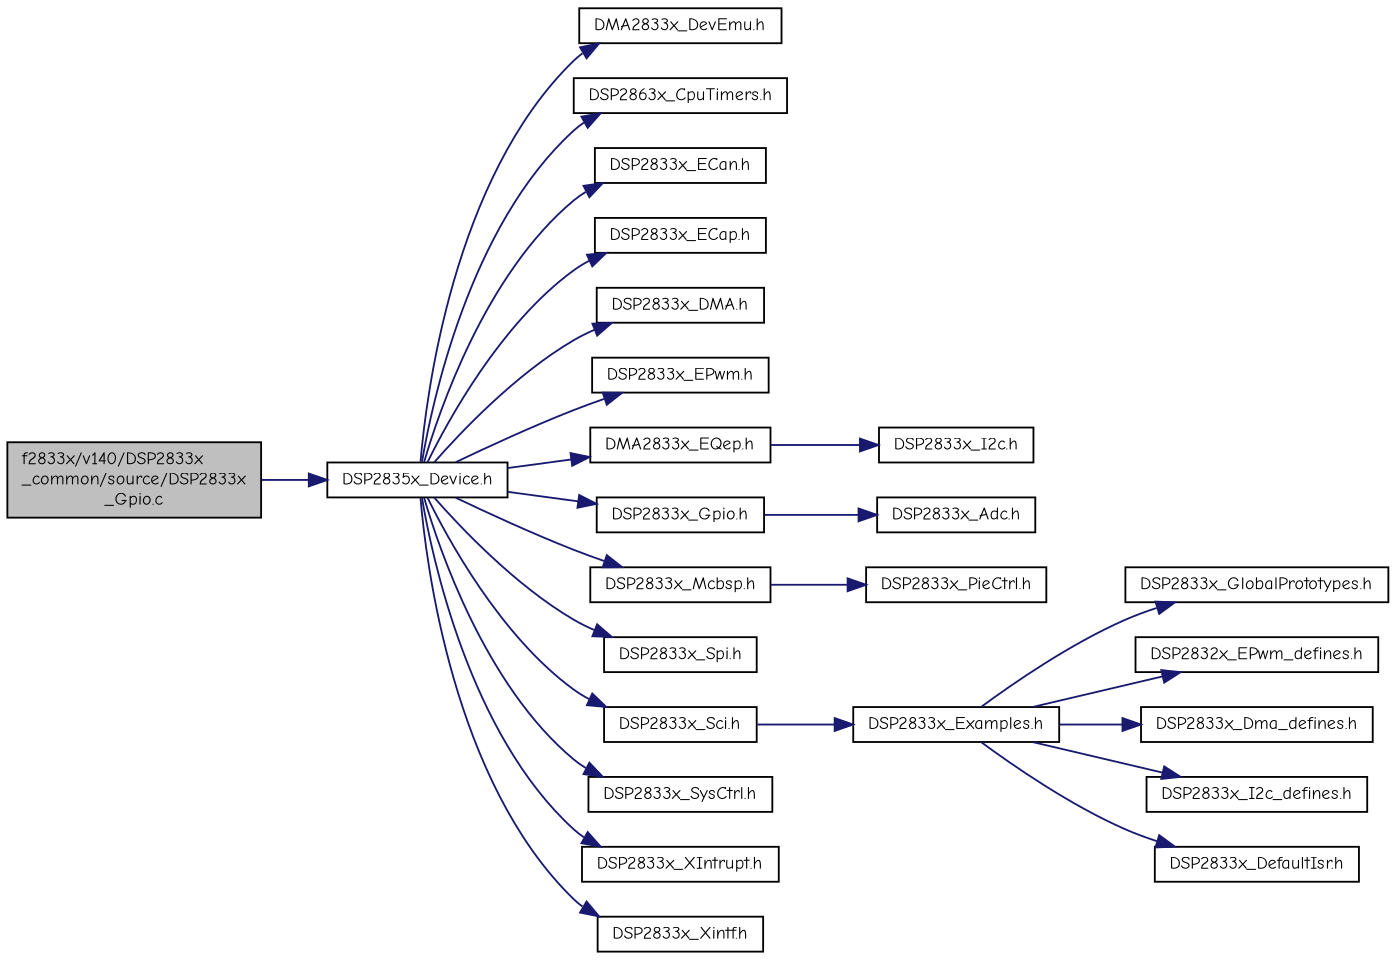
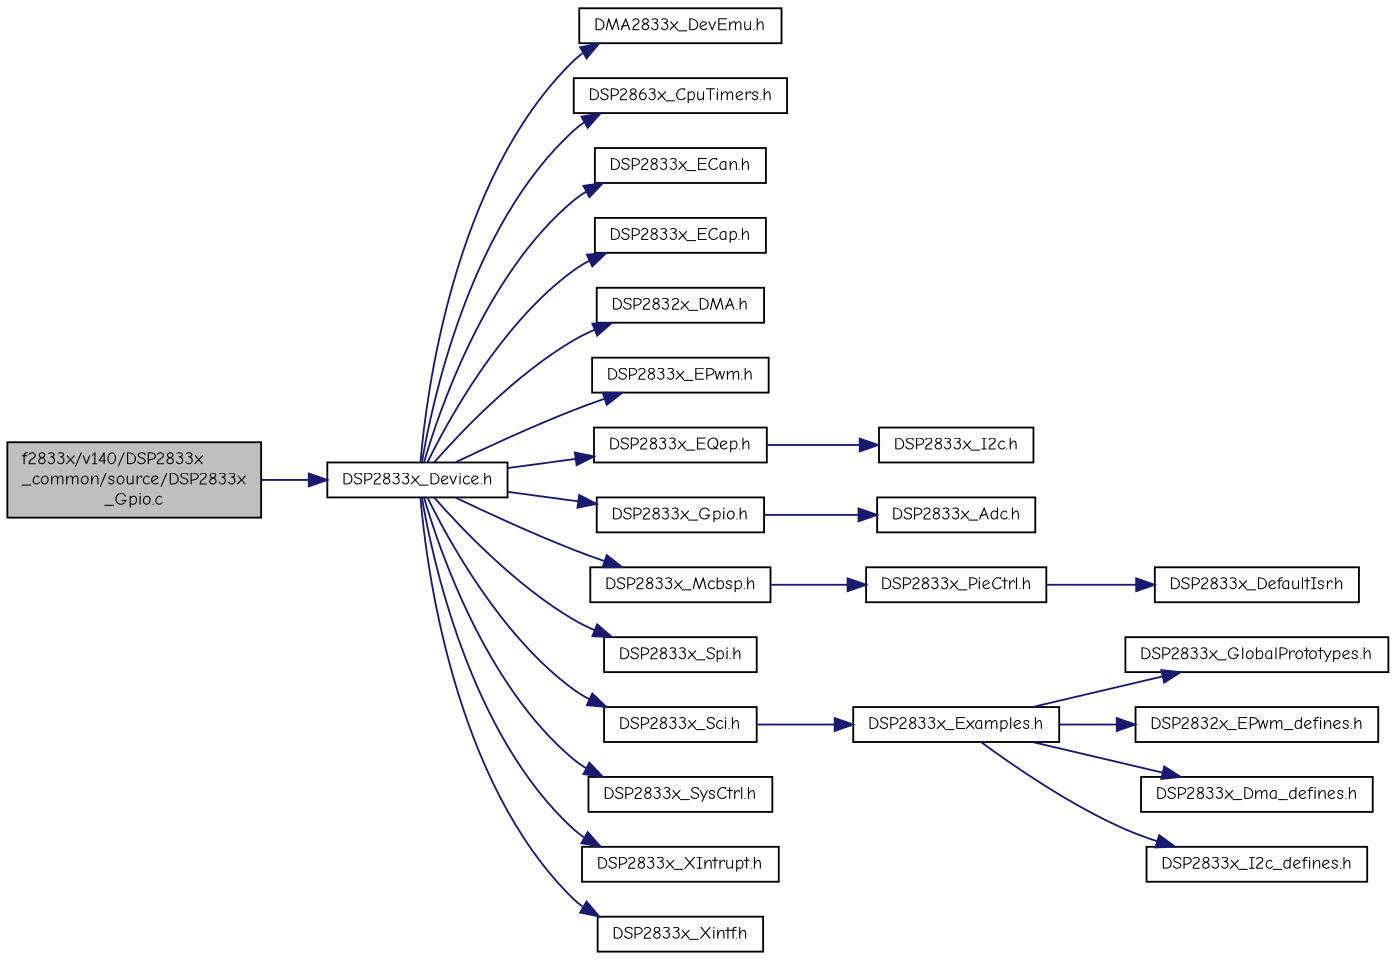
node "DSP2833x_DMA.h": label "DSP2833x_DMA.h" -> "DSP2832x_DMA.h"
node "DMA2833x_EQep.h": label "DMA2833x_EQep.h" -> "DSP2833x_EQep.h"
node "DSP2835x_Device.h": label "DSP2835x_Device.h" -> "DSP2833x_Device.h"
edge "DSP2833x_Examples.h" -> "DSP2833x_DefaultIsr.h": now "DSP2833x_PieCtrl.h" -> "DSP2833x_DefaultIsr.h"
